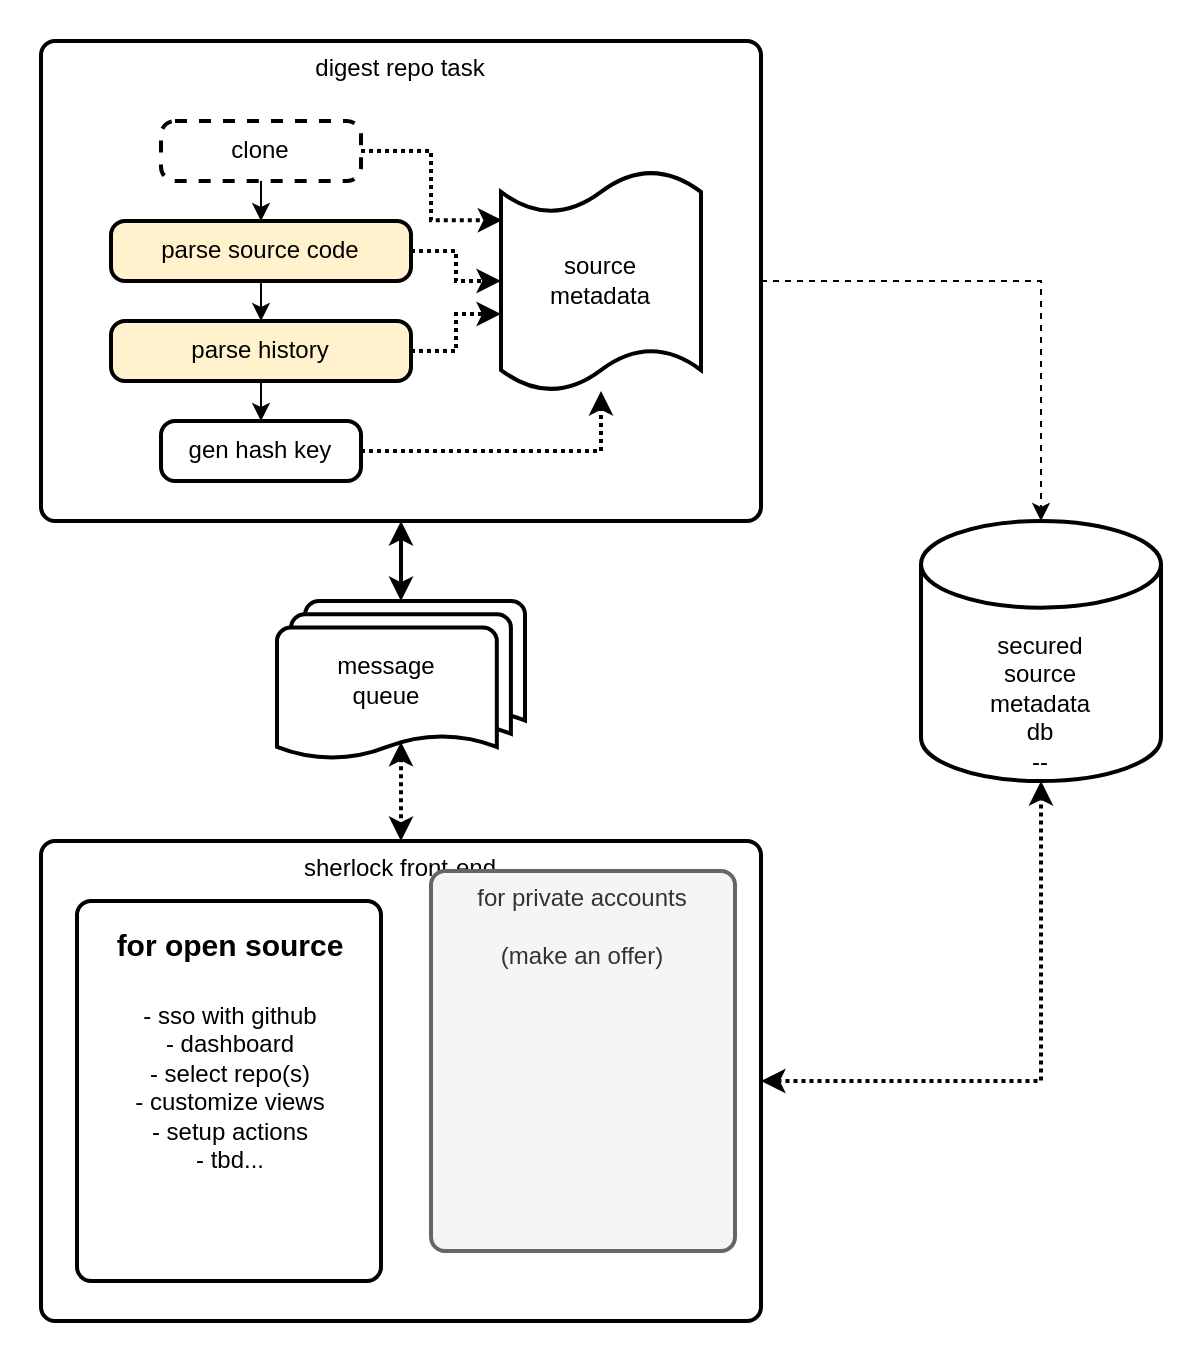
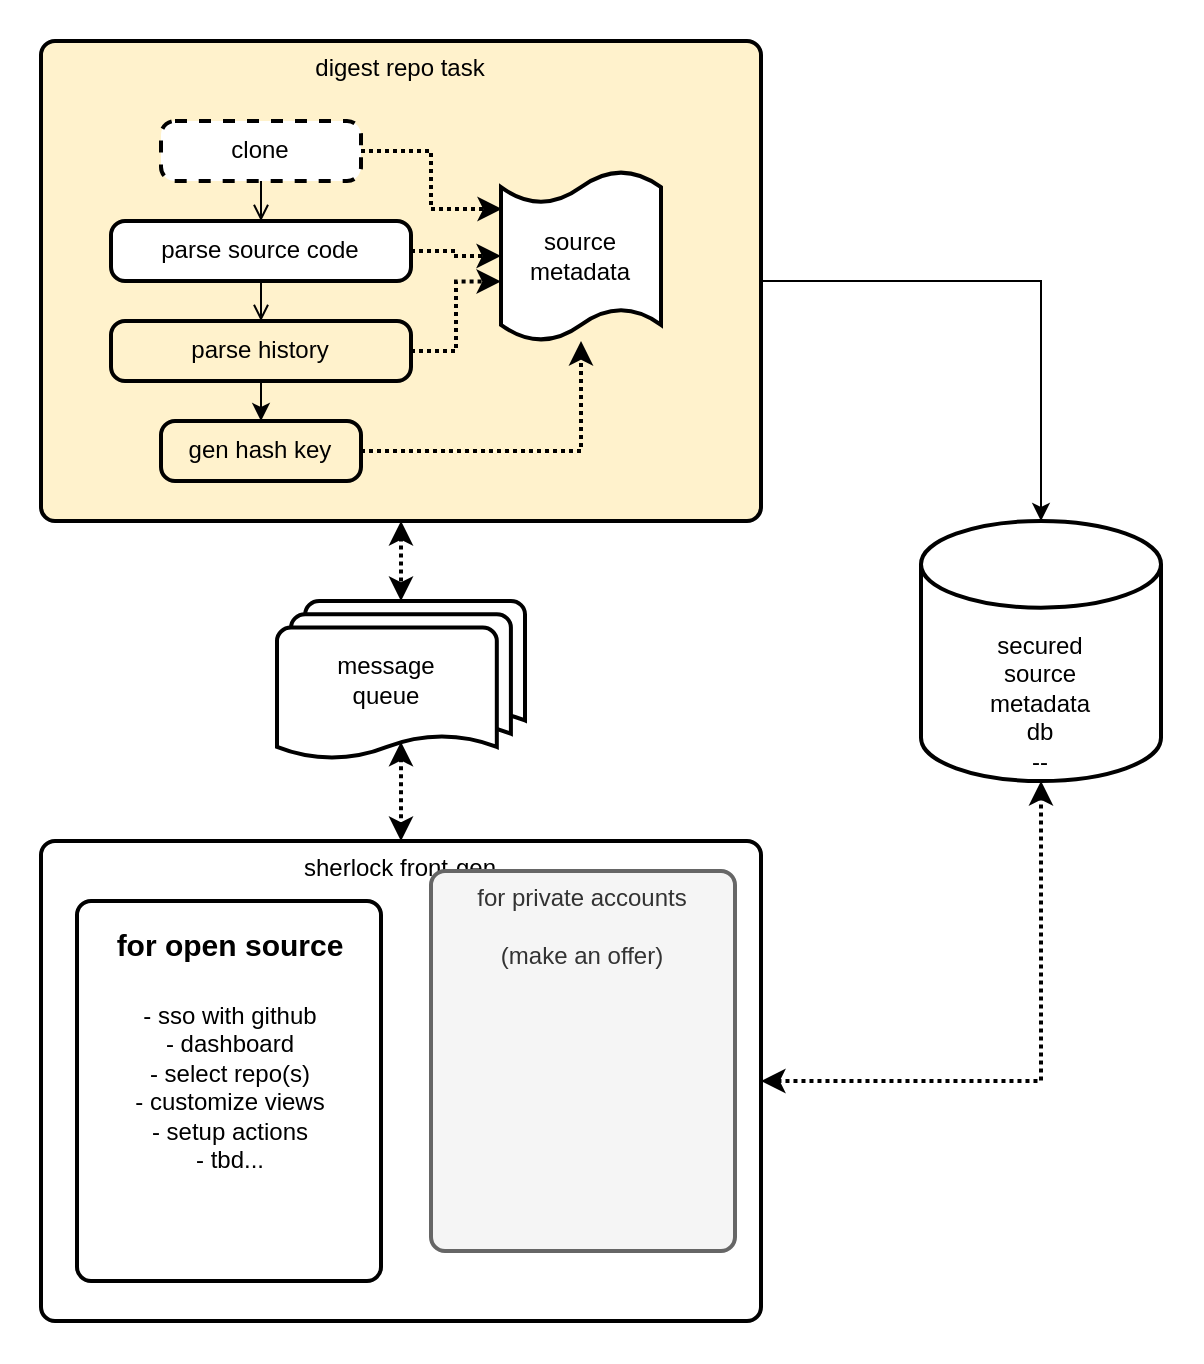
node "digest repo task": fillcolor #ffffff -> #fff2cc
edge "clone" -> "parse source code": arrowhead classic -> open
node "parse source code": fillcolor #fff2cc -> #ffffff
node "source metadata": size 200x220 -> 160x170
edge "digest repo task" -> "secured source metadata db --": style dashed -> solid
edge "parse source code" -> "parse history": arrowhead classic -> open
node "gen hash key": fillcolor #ffffff -> #fff2cc
edge "digest repo task" -- "message queue": style solid -> dashed
node "sherlock front-end": label "sherlock front-end" -> "sherlock front-gen"
